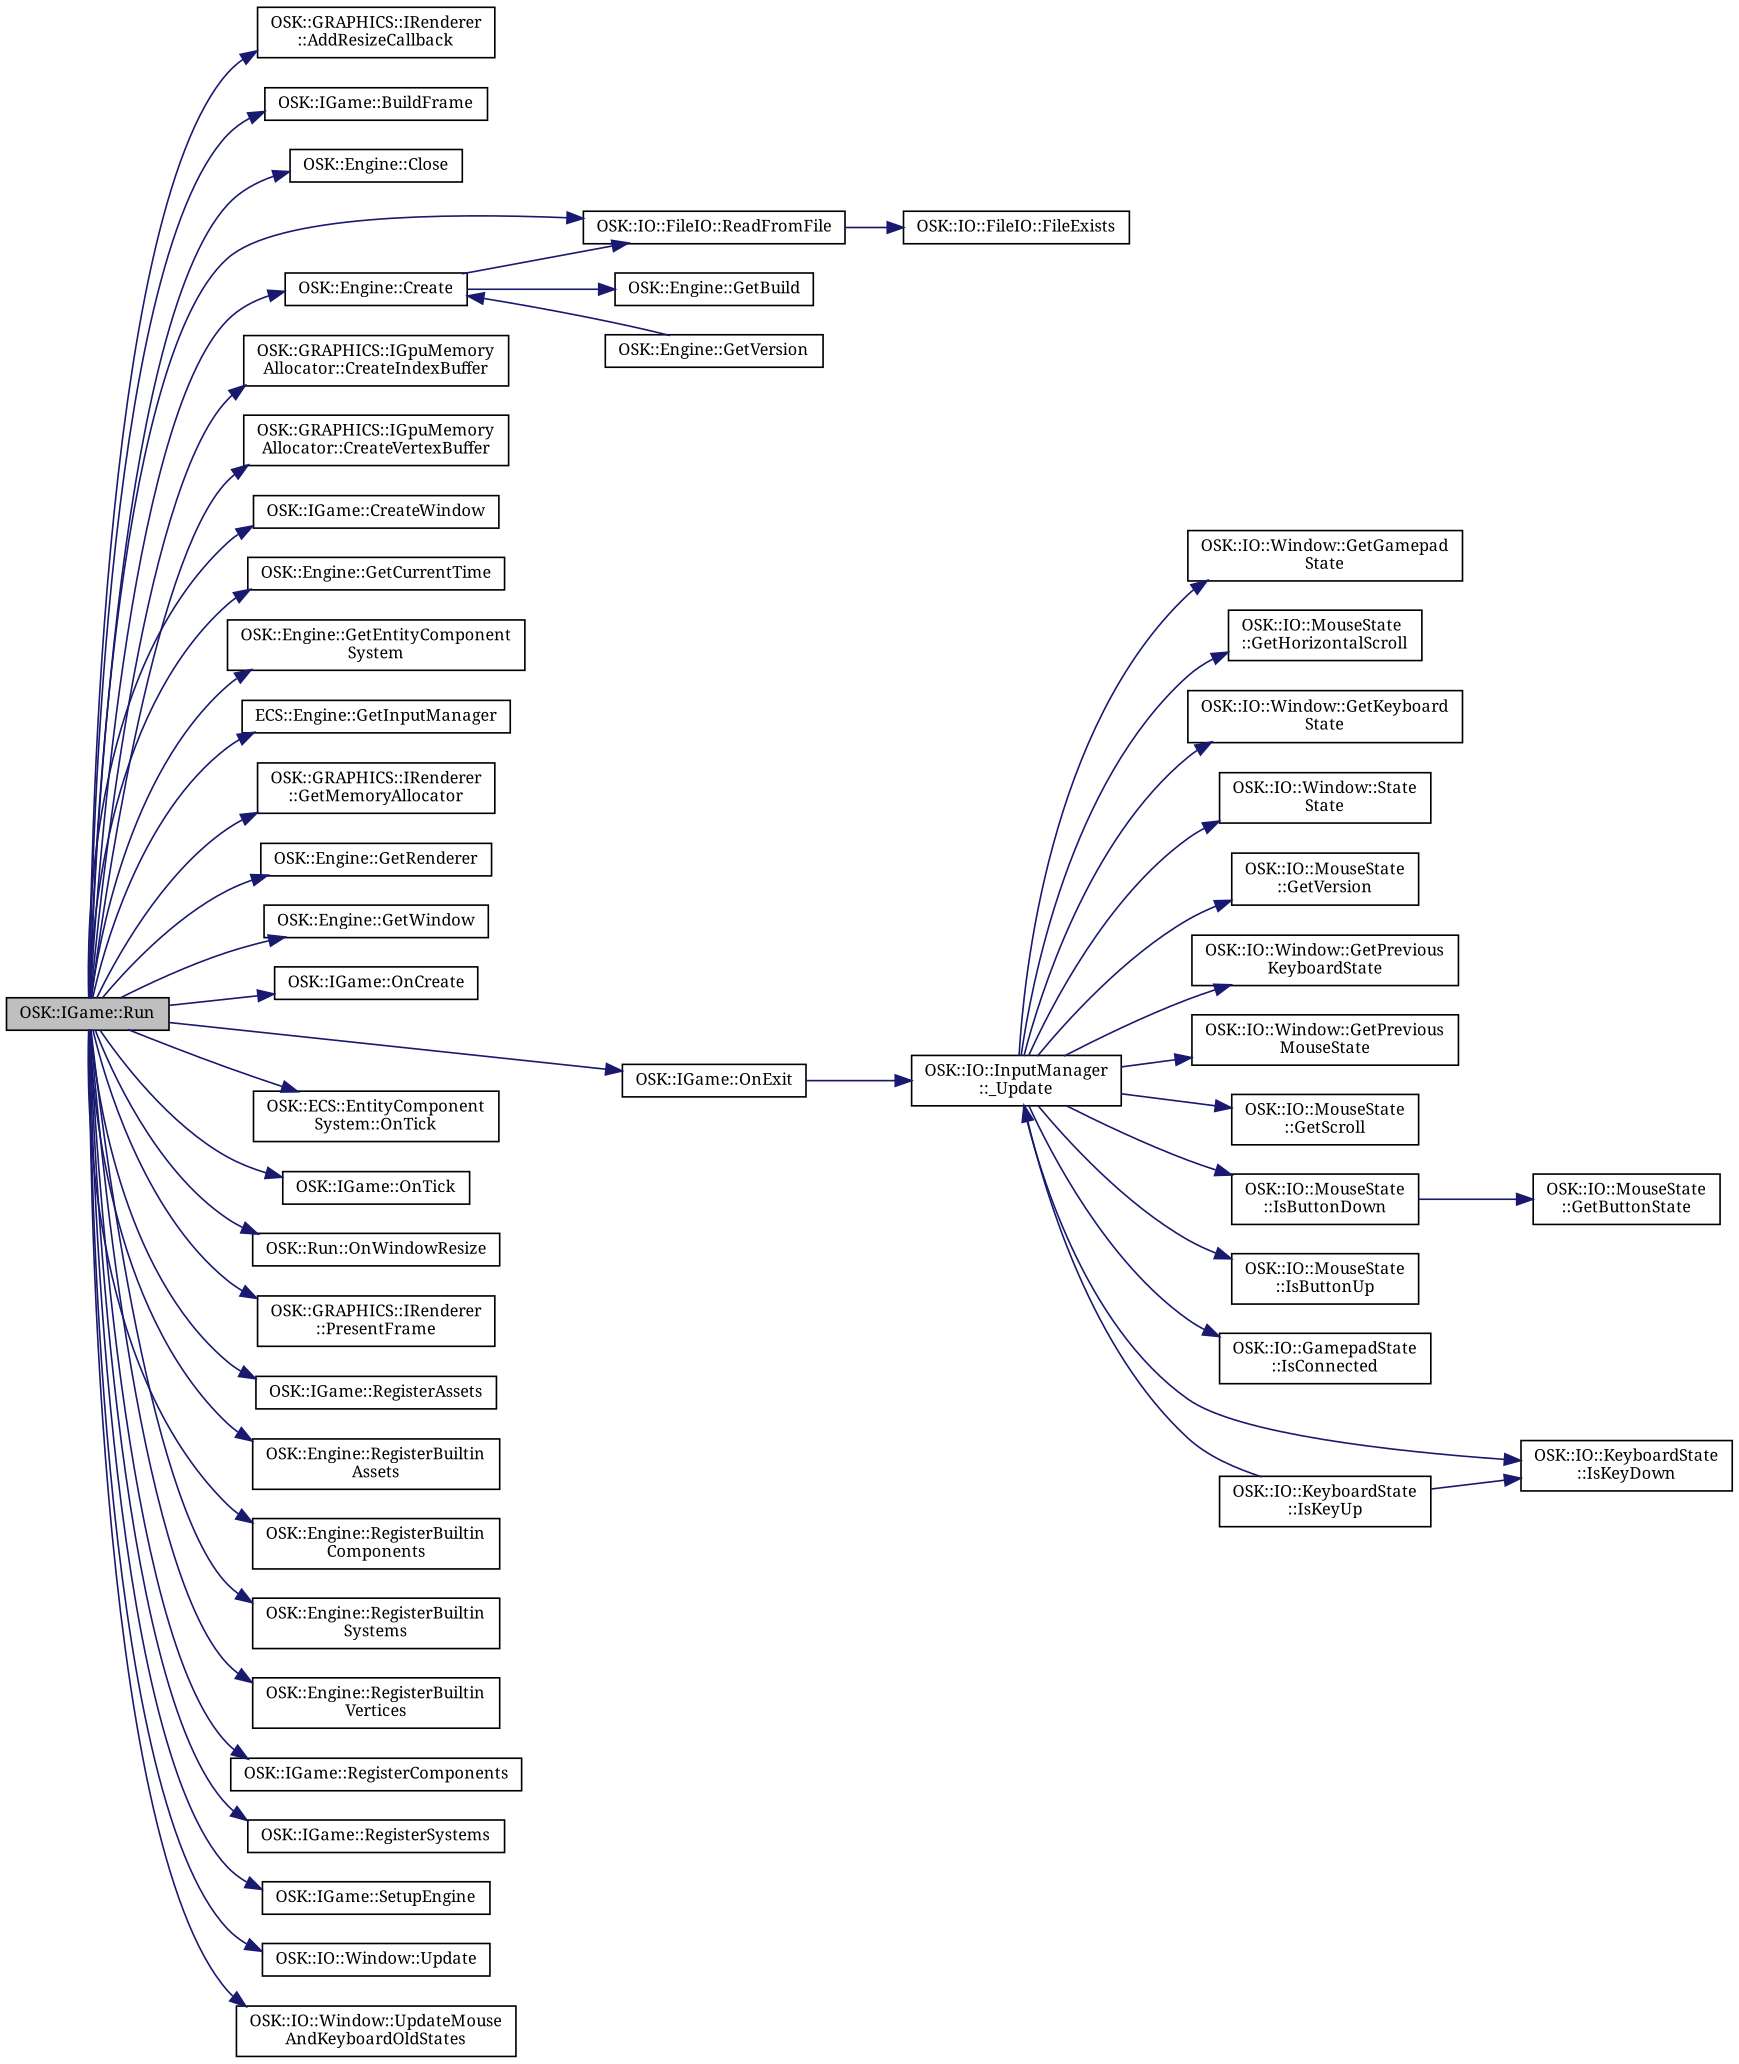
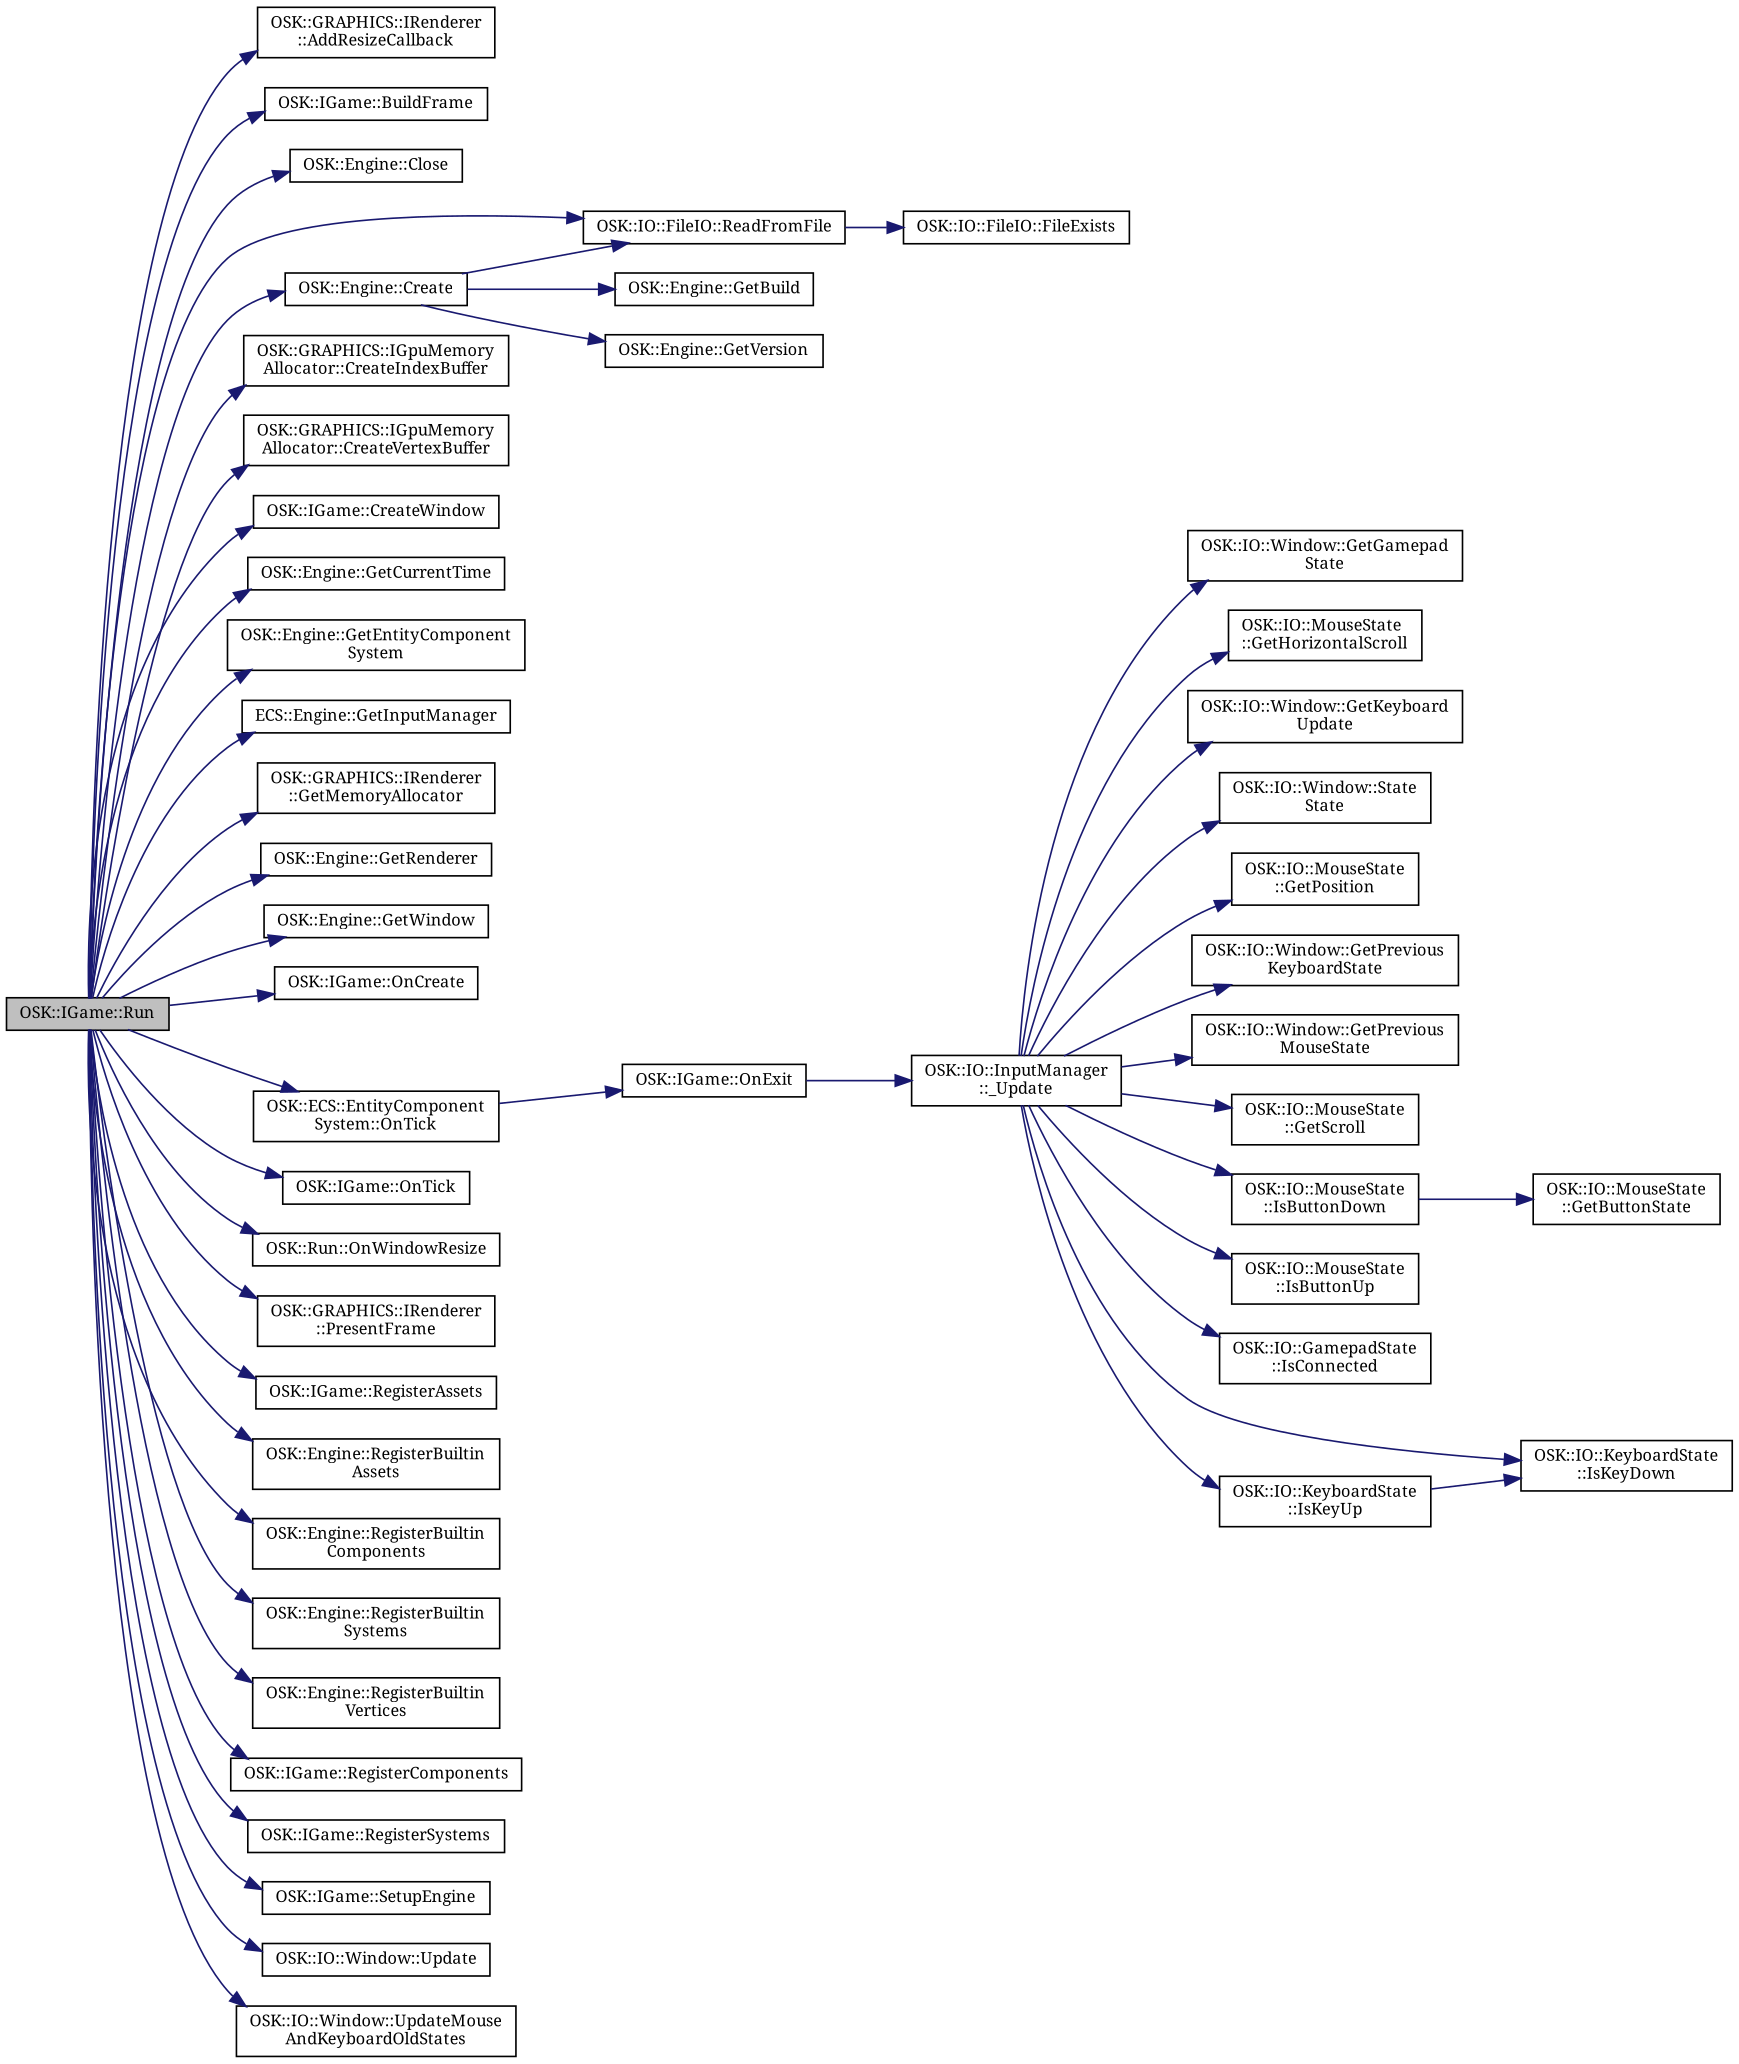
edge "OSK::Engine::GetVersion" -> "OSK::Engine::Create": reversed
node "OSK::IO::Window::GetKeyboard State": label "OSK::IO::Window::GetKeyboard State" -> "OSK::IO::Window::GetKeyboard Update"
node "OSK::IO::MouseState ::GetVersion": label "OSK::IO::MouseState ::GetVersion" -> "OSK::IO::MouseState ::GetPosition"
edge "OSK::IGame::Run" -> "OSK::IGame::OnExit": now "OSK::ECS::EntityComponent System::OnTick" -> "OSK::IGame::OnExit"
edge "OSK::IO::KeyboardState ::IsKeyUp" -> "OSK::IO::InputManager ::_Update": reversed
